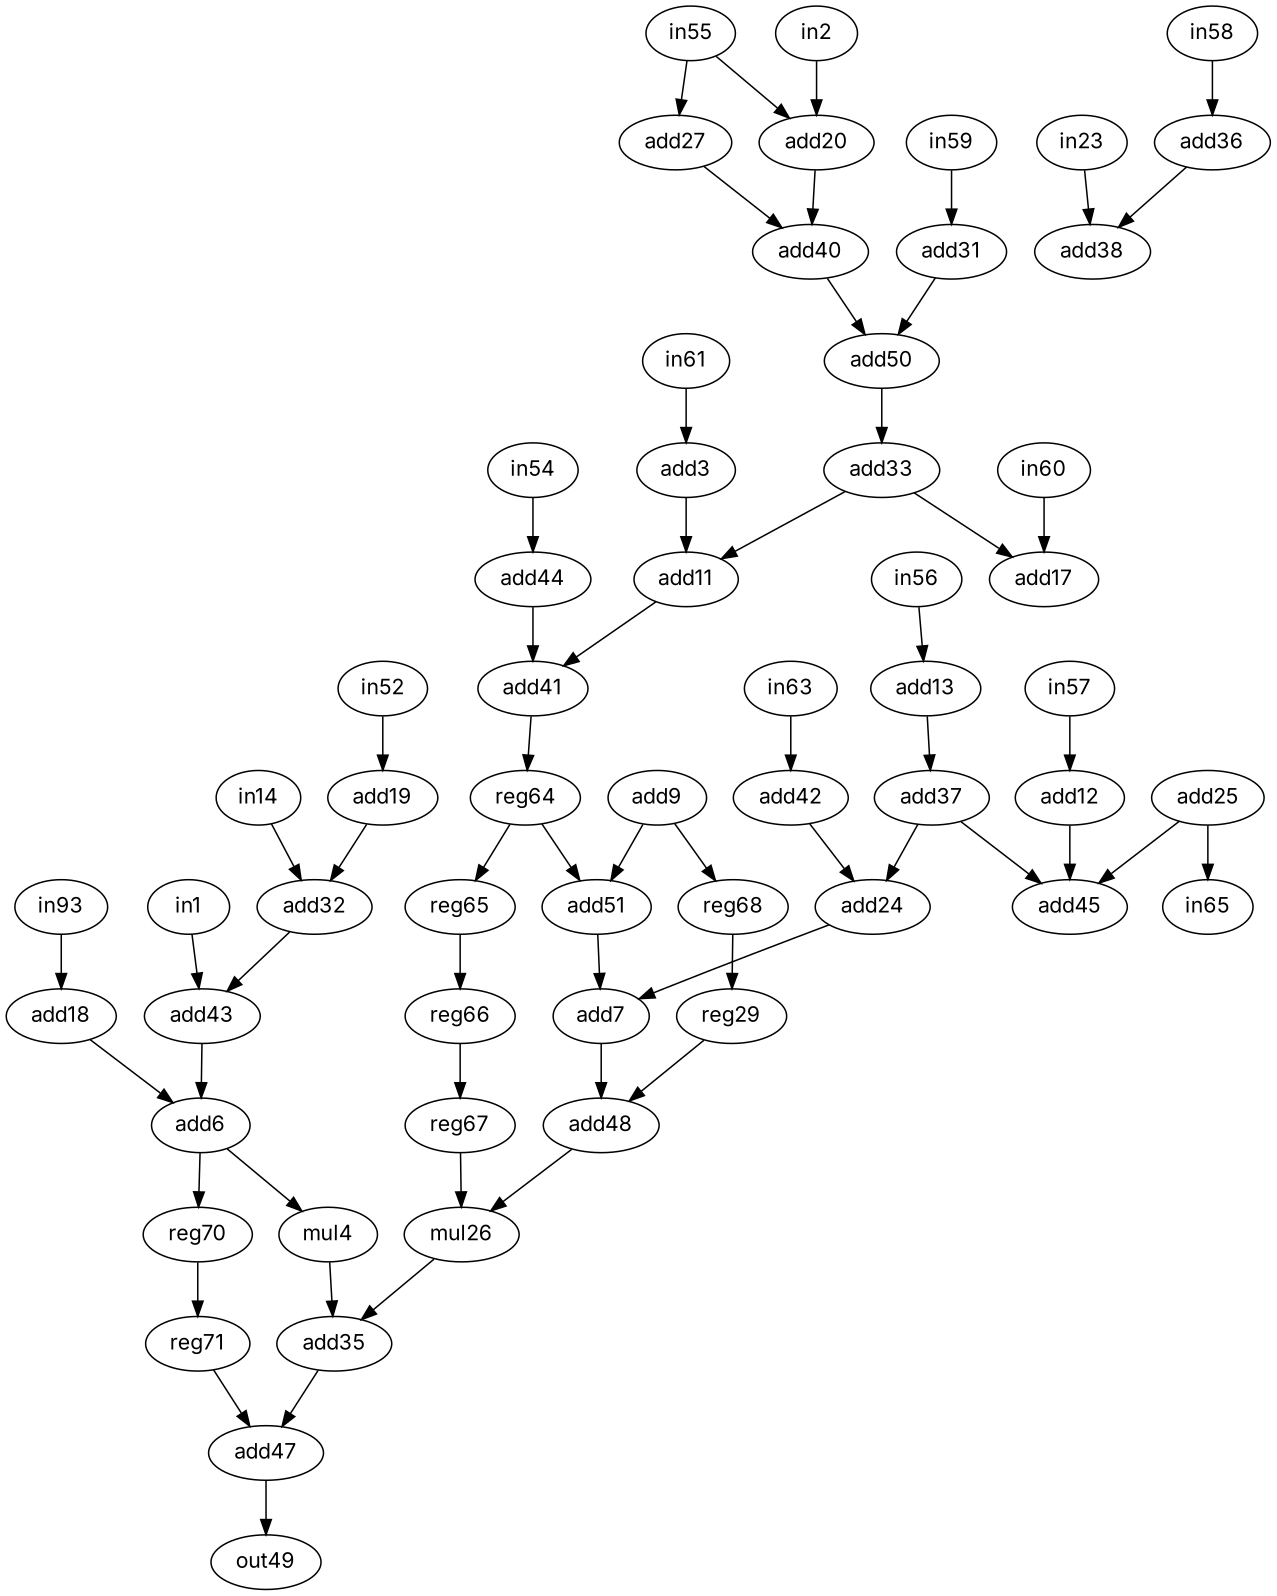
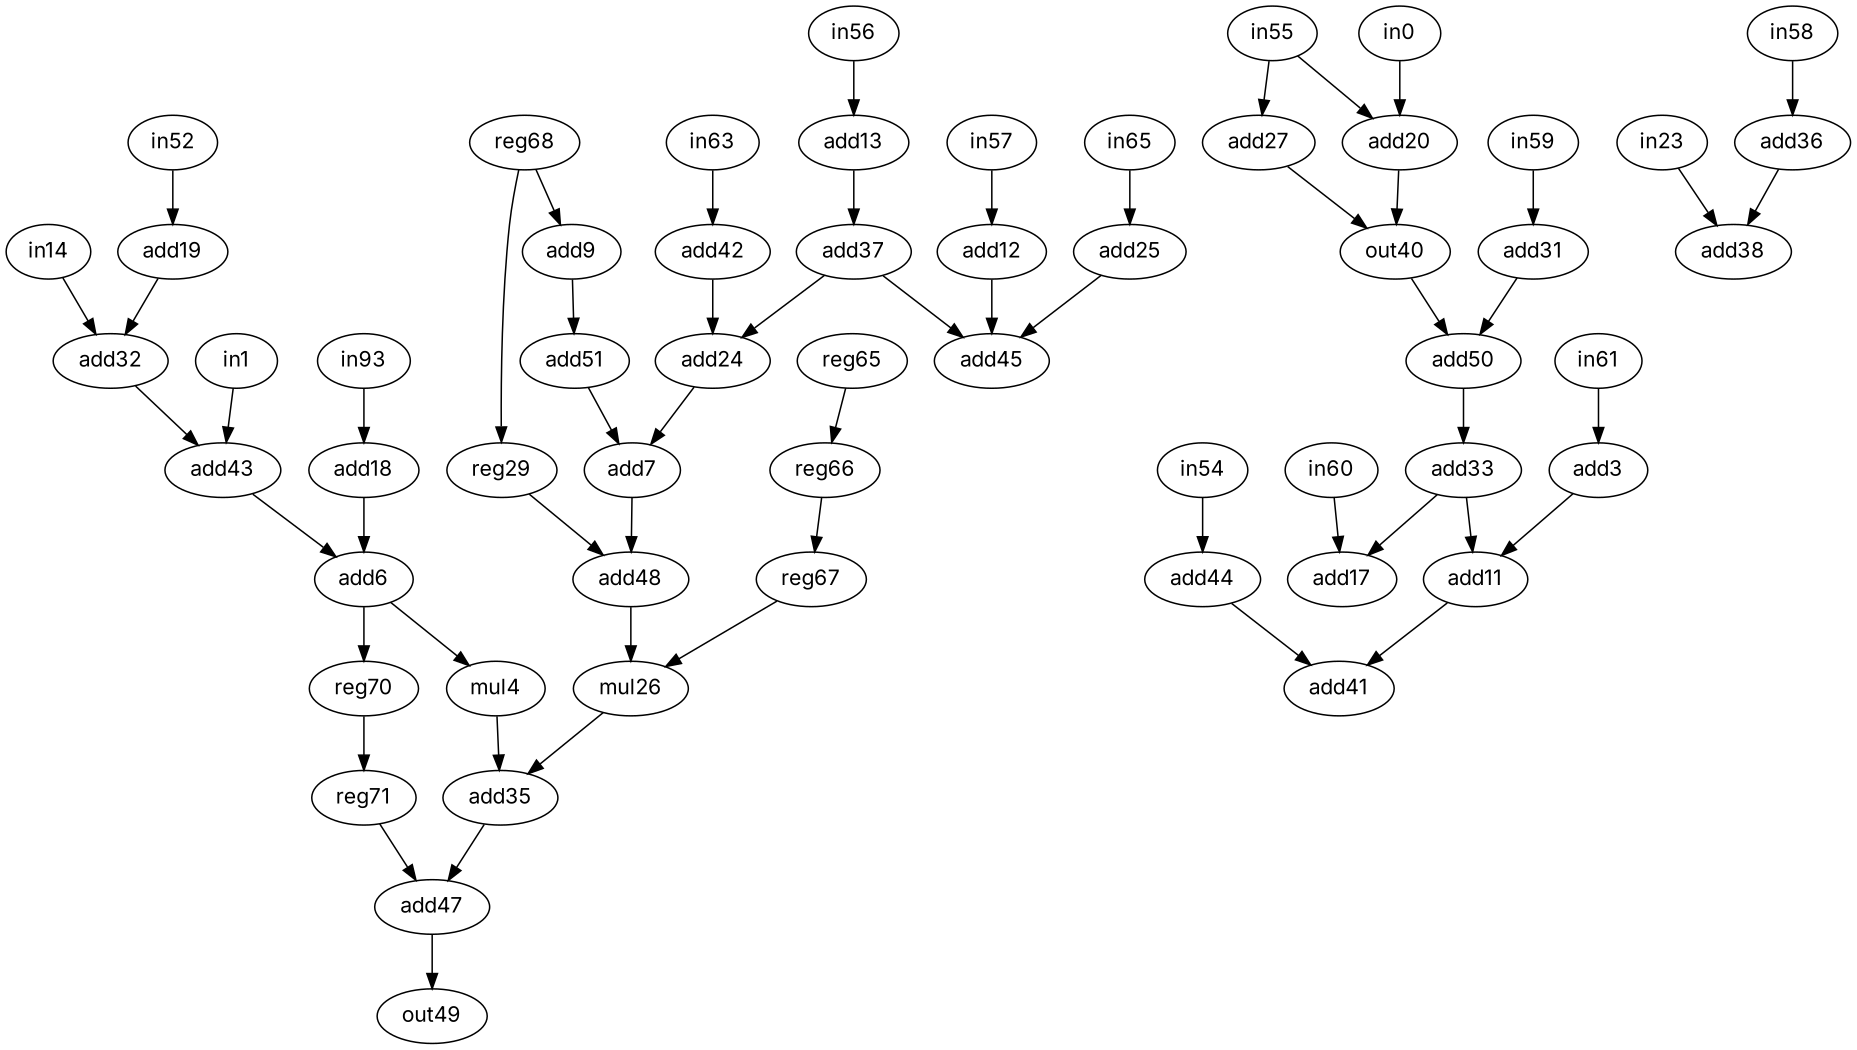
node "in2": label "in2" -> "in0"
node "add40": label "add40" -> "out40"
node "reg64": removed
edge "add25" -> "in65": reversed
edge "add9" -> "reg68": reversed
